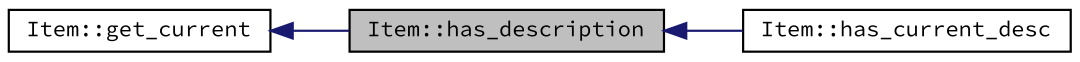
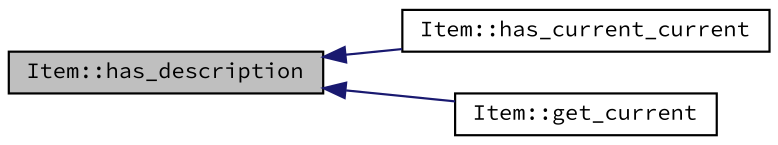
edge "Item::has_description" -> "Item::get_current": reversed
node "Item::has_current_desc": label "Item::has_current_desc" -> "Item::has_current_current"
